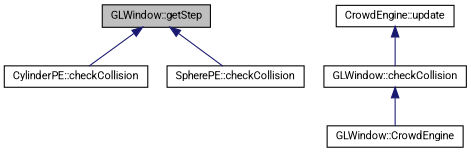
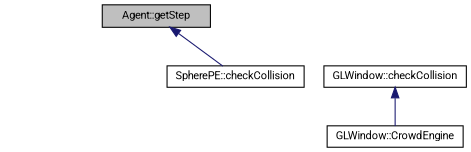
node "GLWindow::getStep": label "GLWindow::getStep" -> "Agent::getStep"
node "CrowdEngine::update": removed
node "CylinderPE::checkCollision": removed
